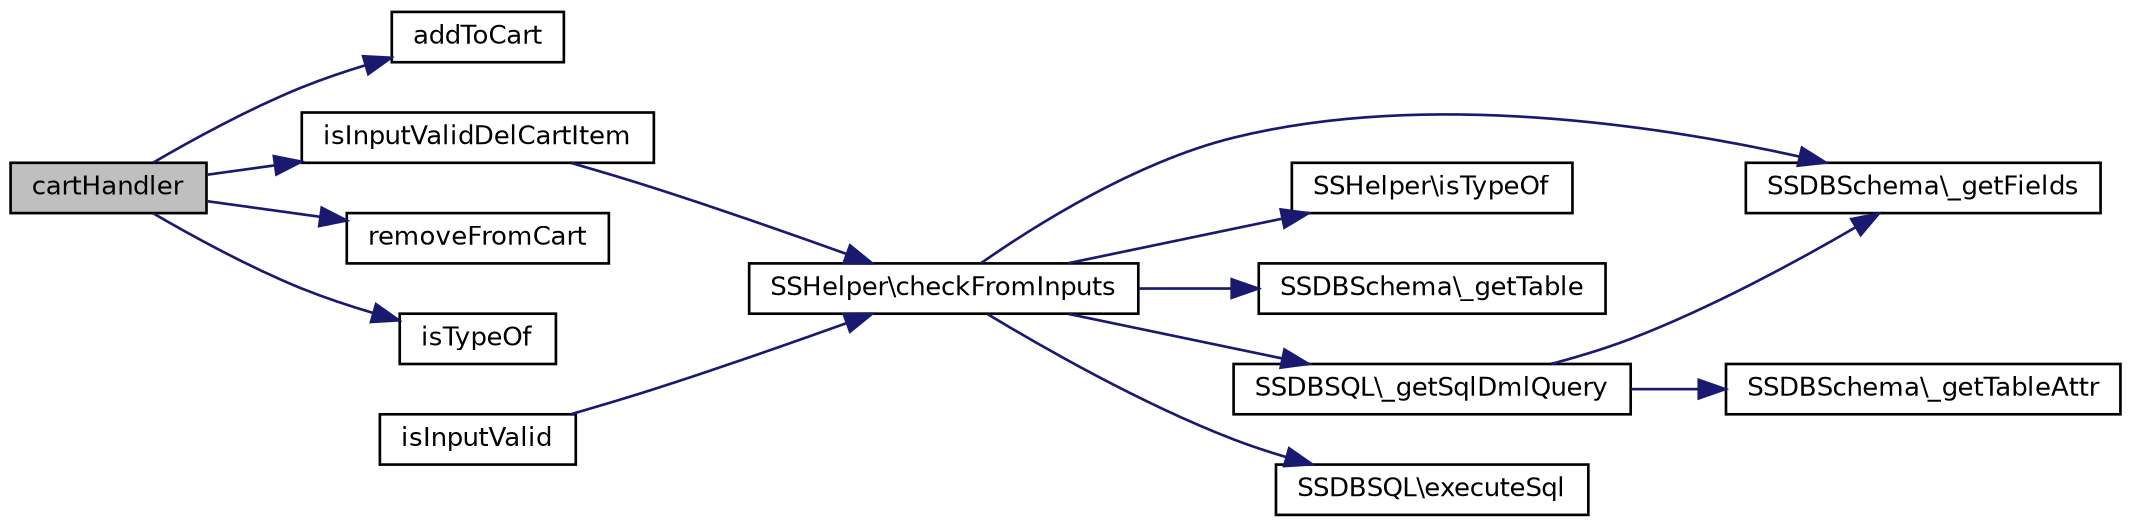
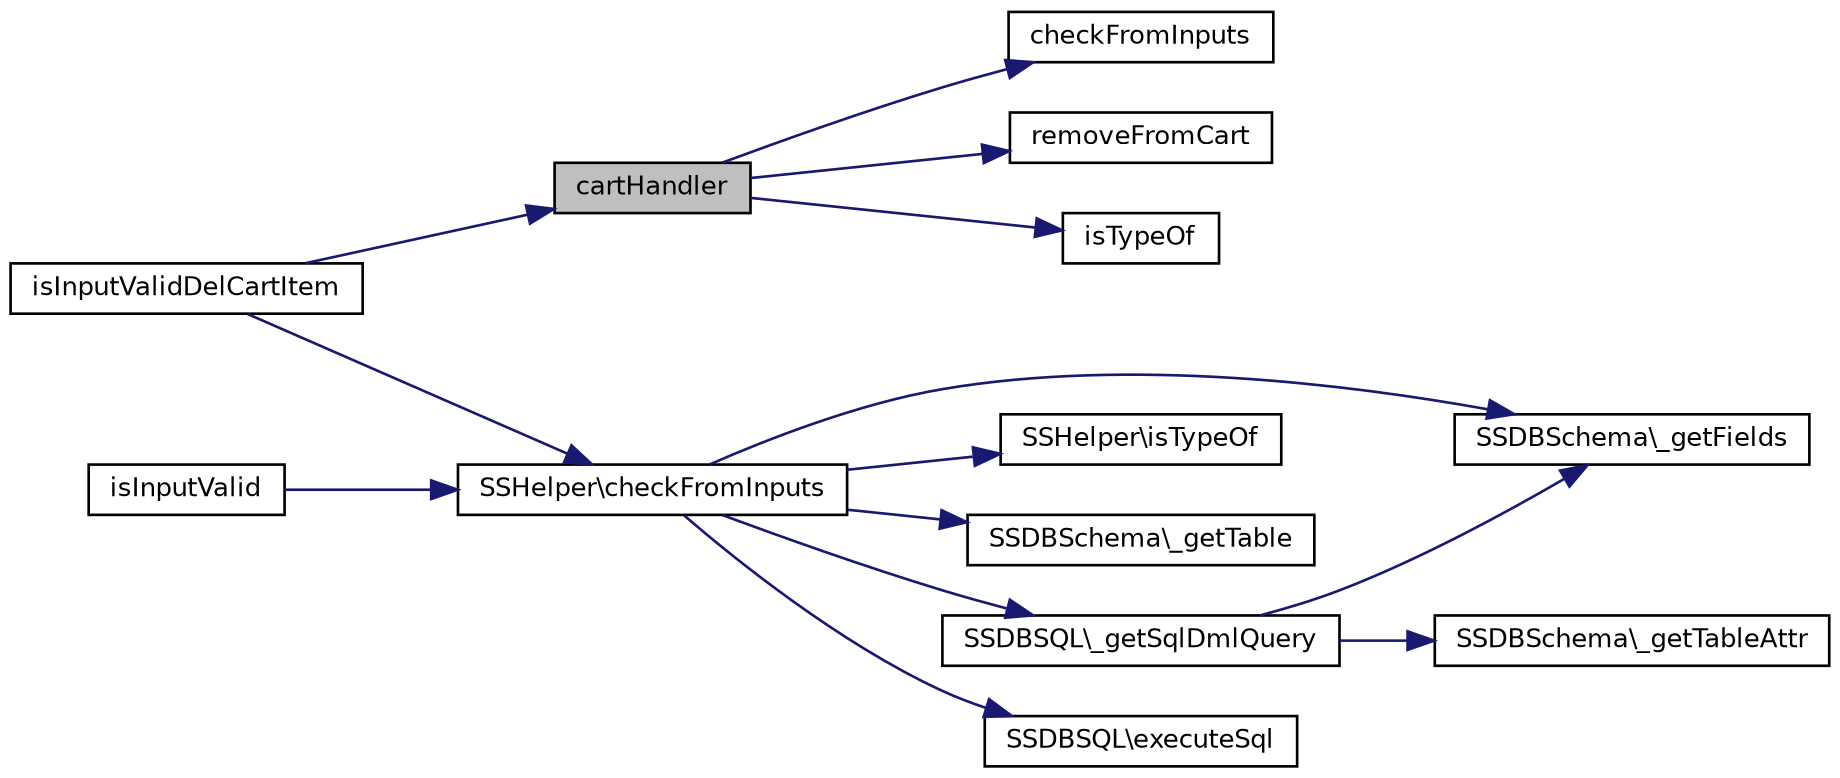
node "addToCart": label "addToCart" -> "checkFromInputs"
edge "cartHandler" -> "isInputValidDelCartItem": reversed
